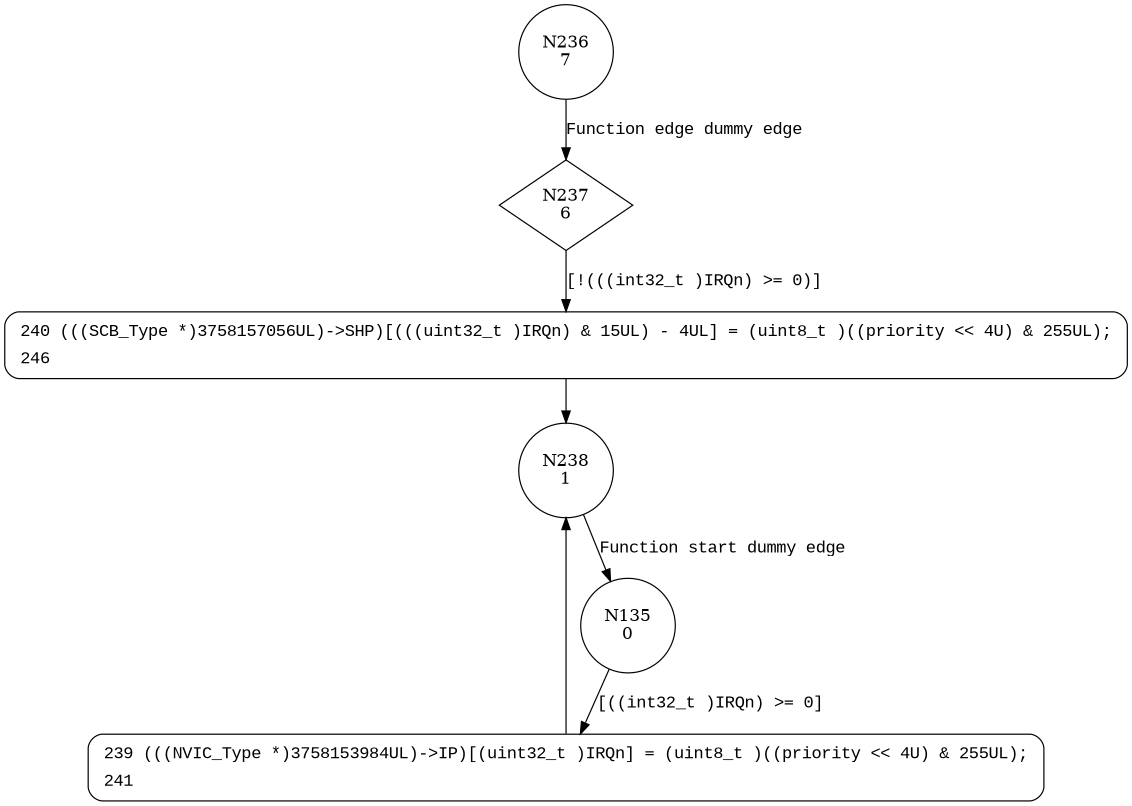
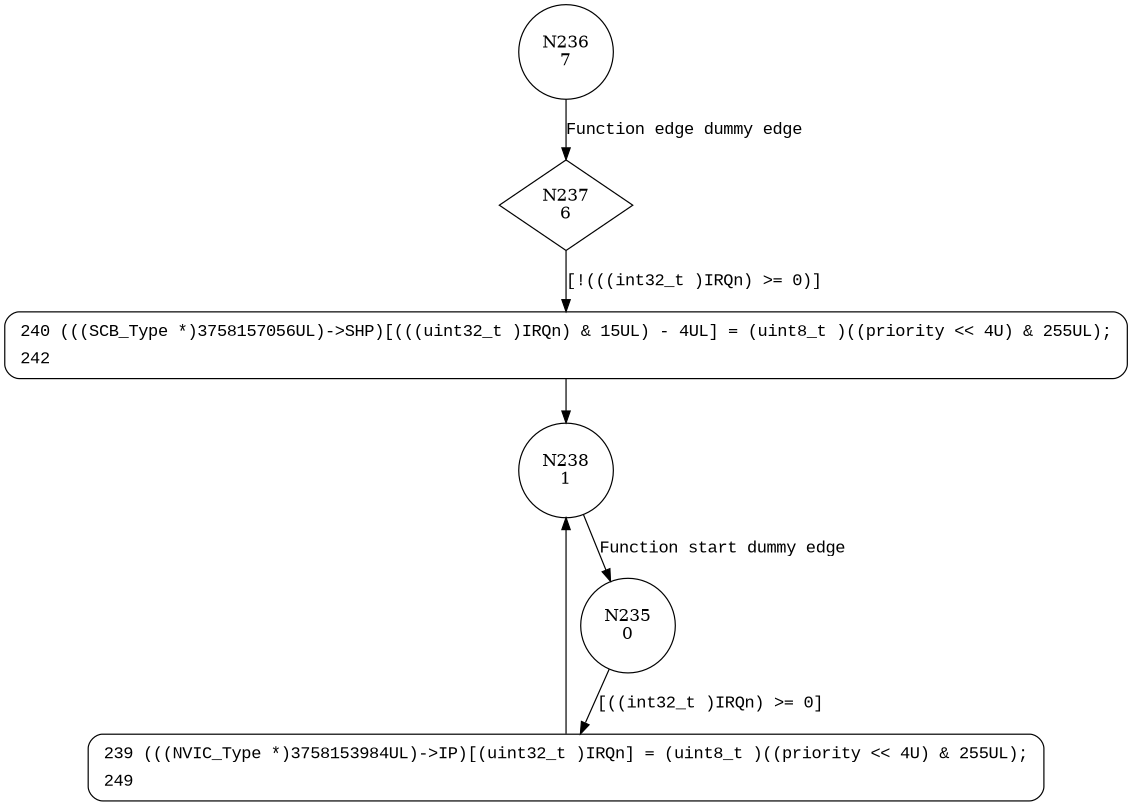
node "240": text "246" -> "242"
node "N135 0": label "N135 0" -> "N235 0"
node "239": text "241" -> "249"
